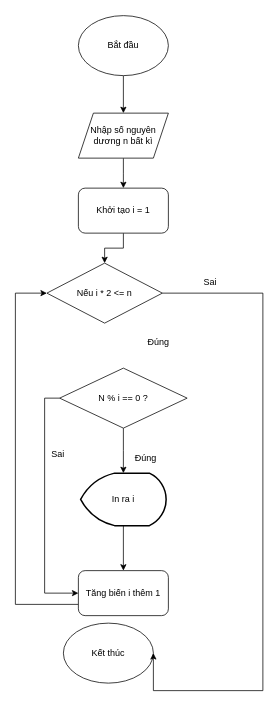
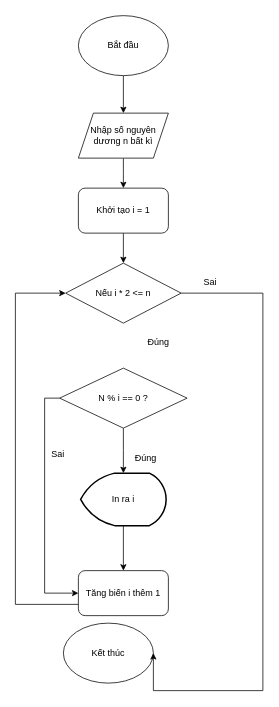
node "Nếu i * 2 <= n": moved (105, 293) -> (123, 293)
